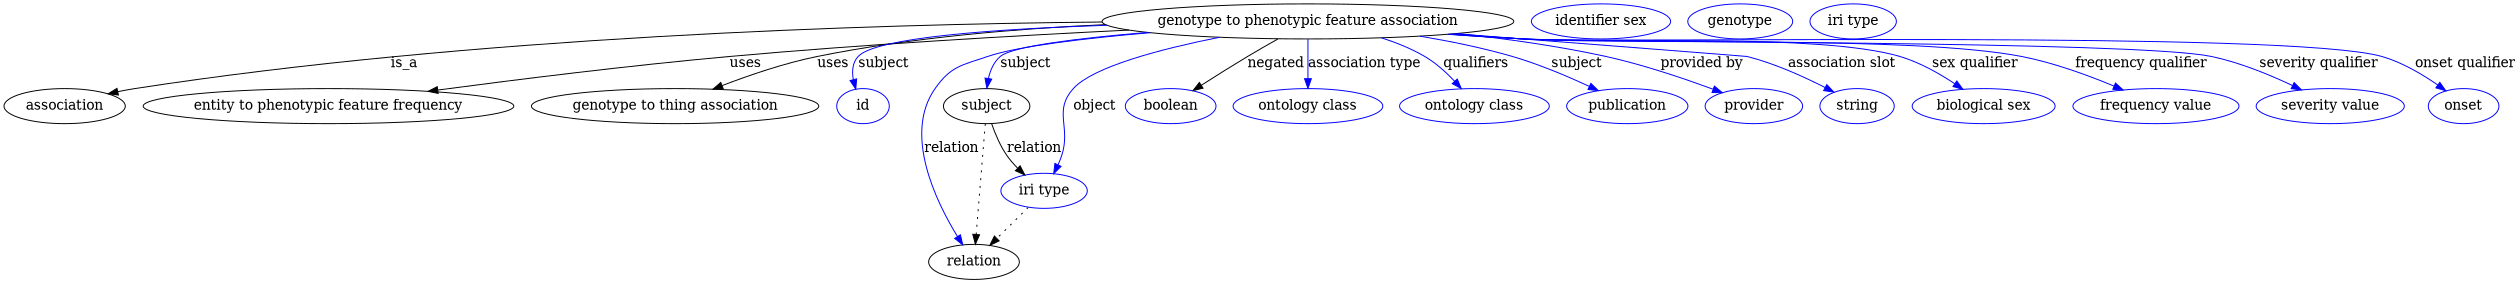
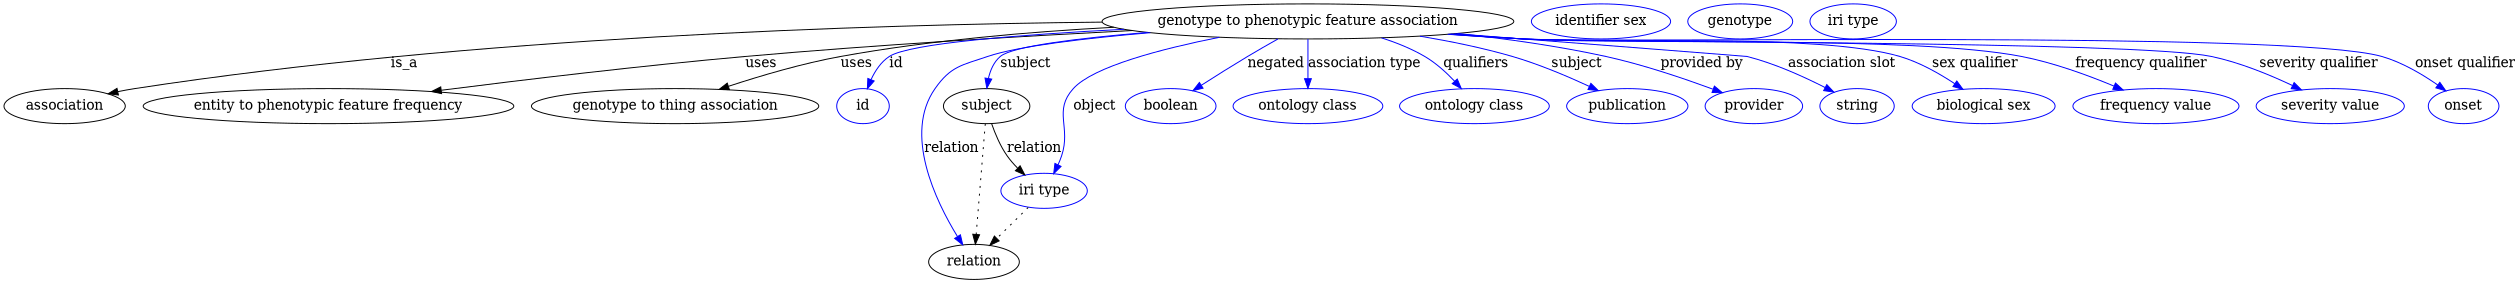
edge "genotype to phenotypic feature association" -> "boolean": color black -> blue
edge "genotype to phenotypic feature association" -> "id": label "subject" -> "id"
